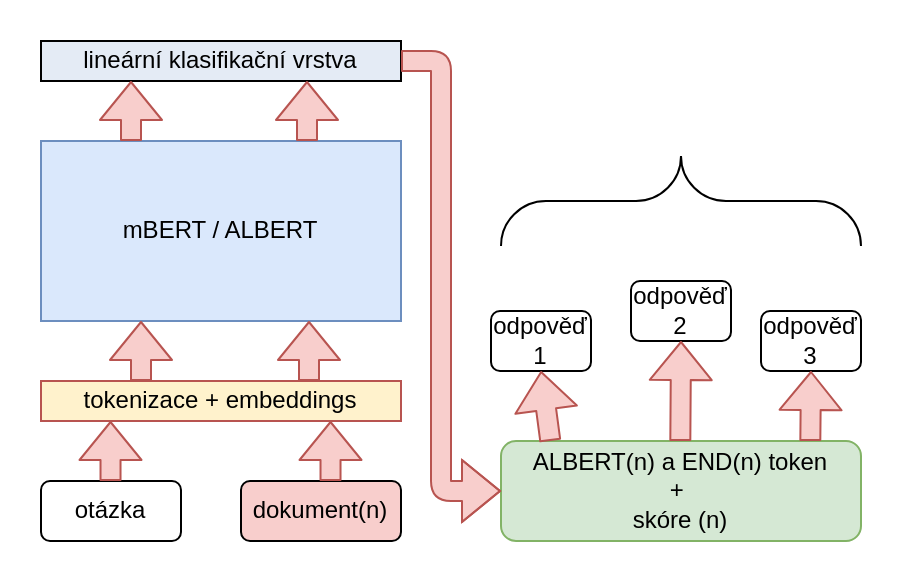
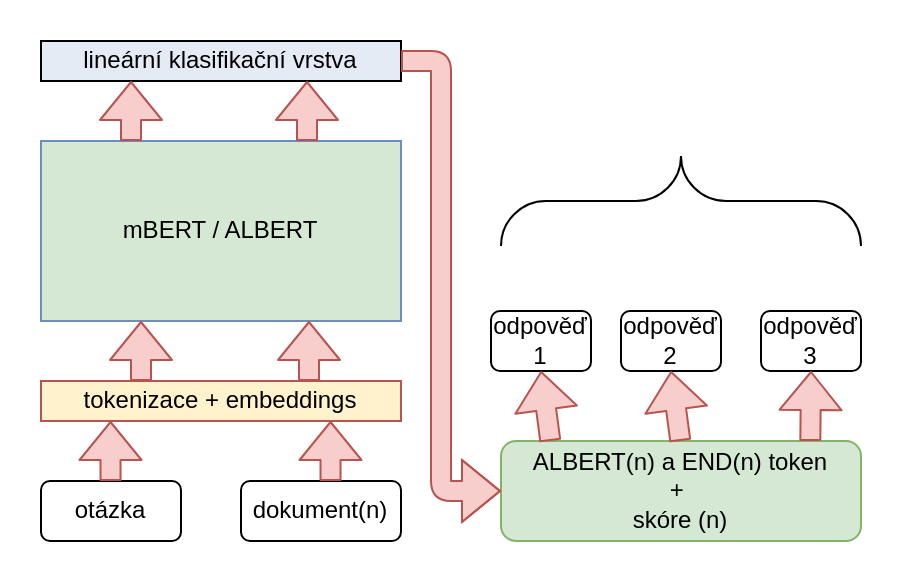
node "mBERT / ALBERT": fillcolor #dae8fc -> #d5e8d4
node "odpověď 2": moved (681, 311) -> (671, 341)
node "dokument(n)": fillcolor #f8cecc -> #ffffff
